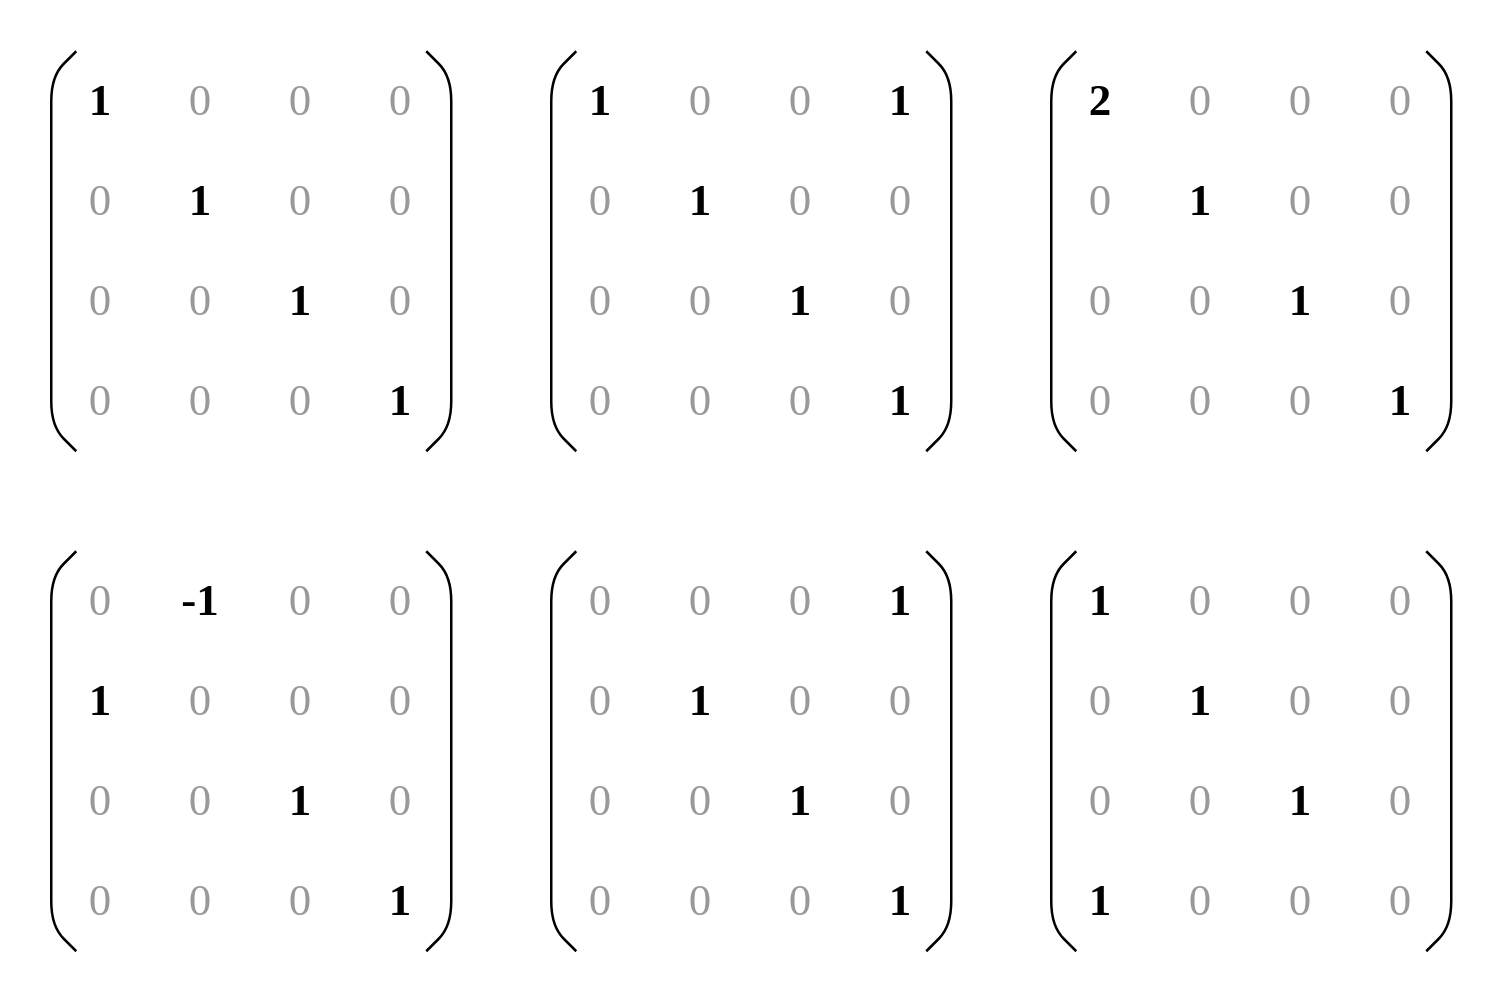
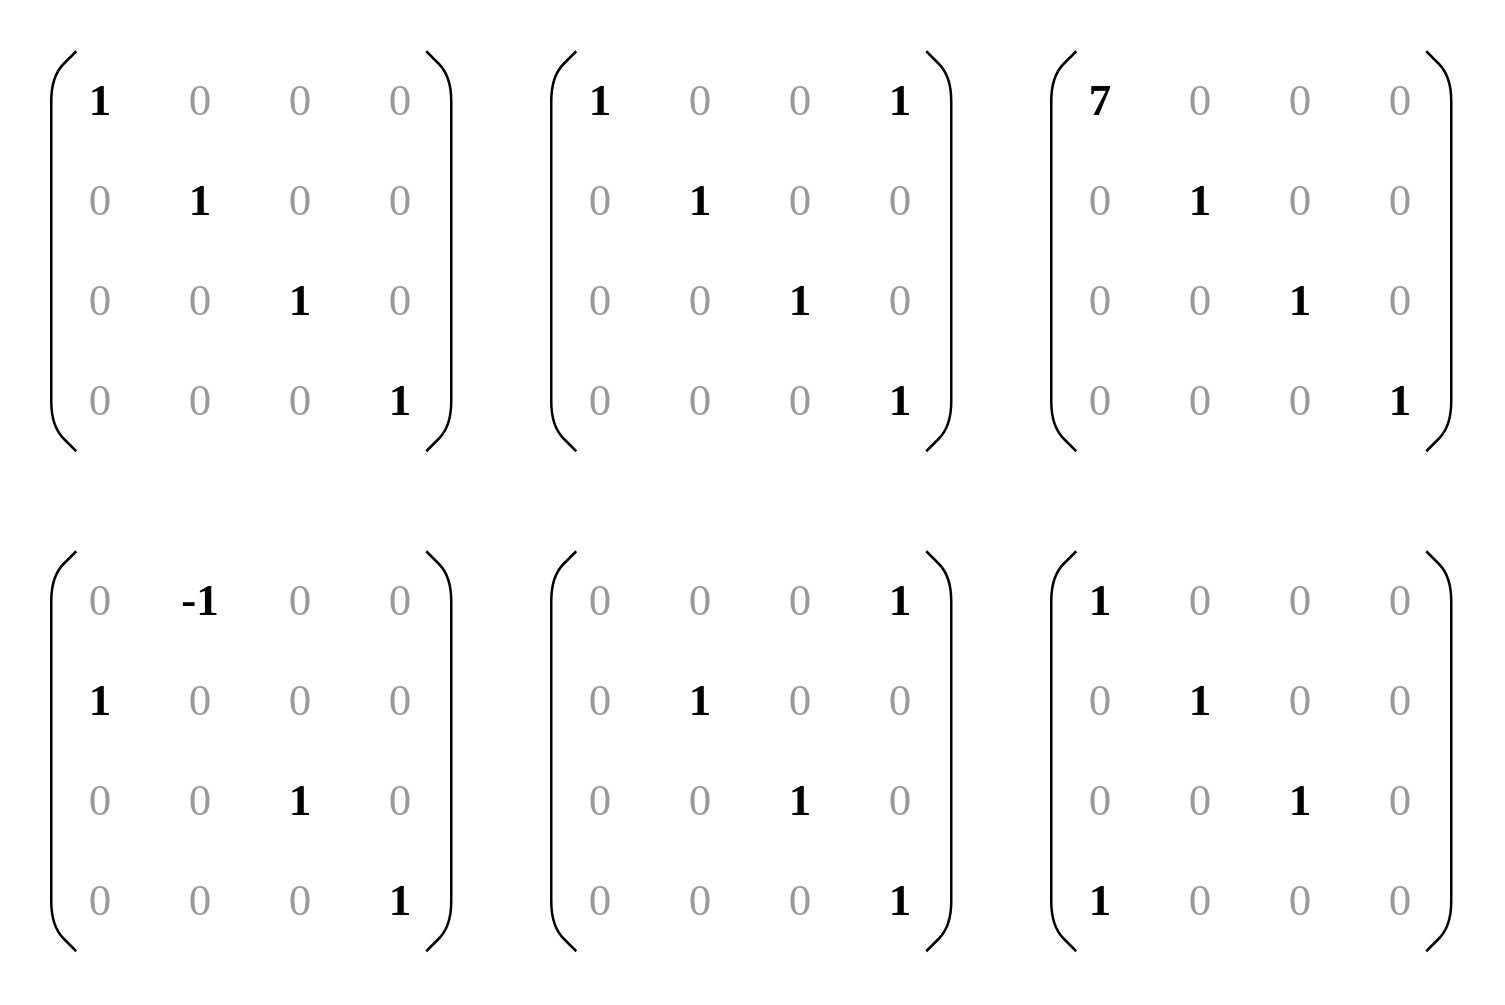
node "2": label "2" -> "7"
